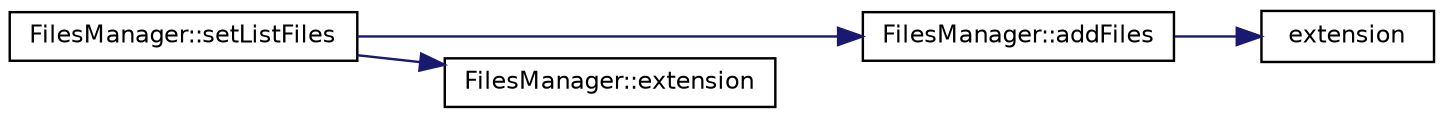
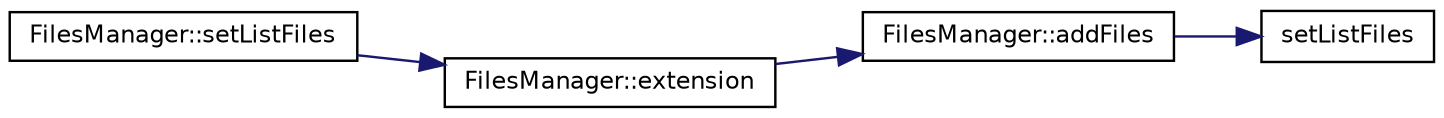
edge "FilesManager::setListFiles" -> "FilesManager::addFiles": now "FilesManager::extension" -> "FilesManager::addFiles"
node "extension": label "extension" -> "setListFiles"
